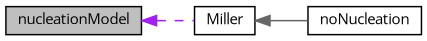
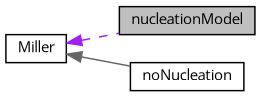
edge "Miller" -> "nucleationModel": reversed
